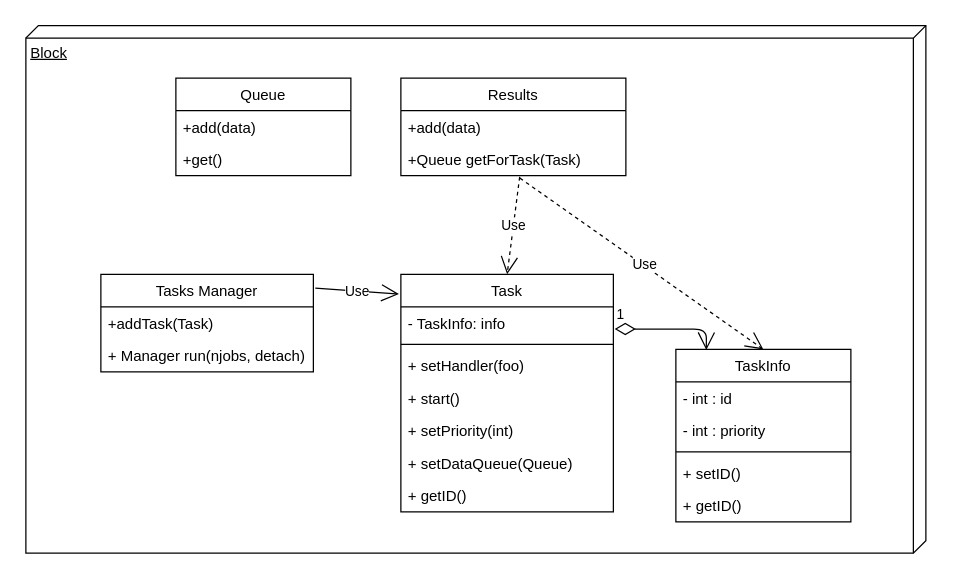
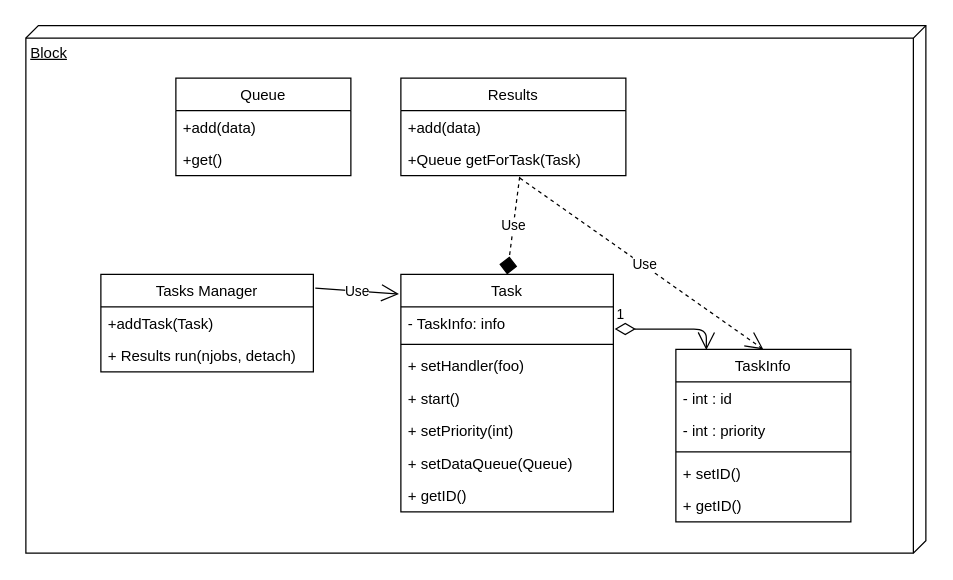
edge "+Queue getForTask(Task)" -> "Task": arrowhead open -> diamond
node "+ Manager run(njobs, detach)": label "+ Manager run(njobs, detach)" -> "+ Results run(njobs, detach)"
